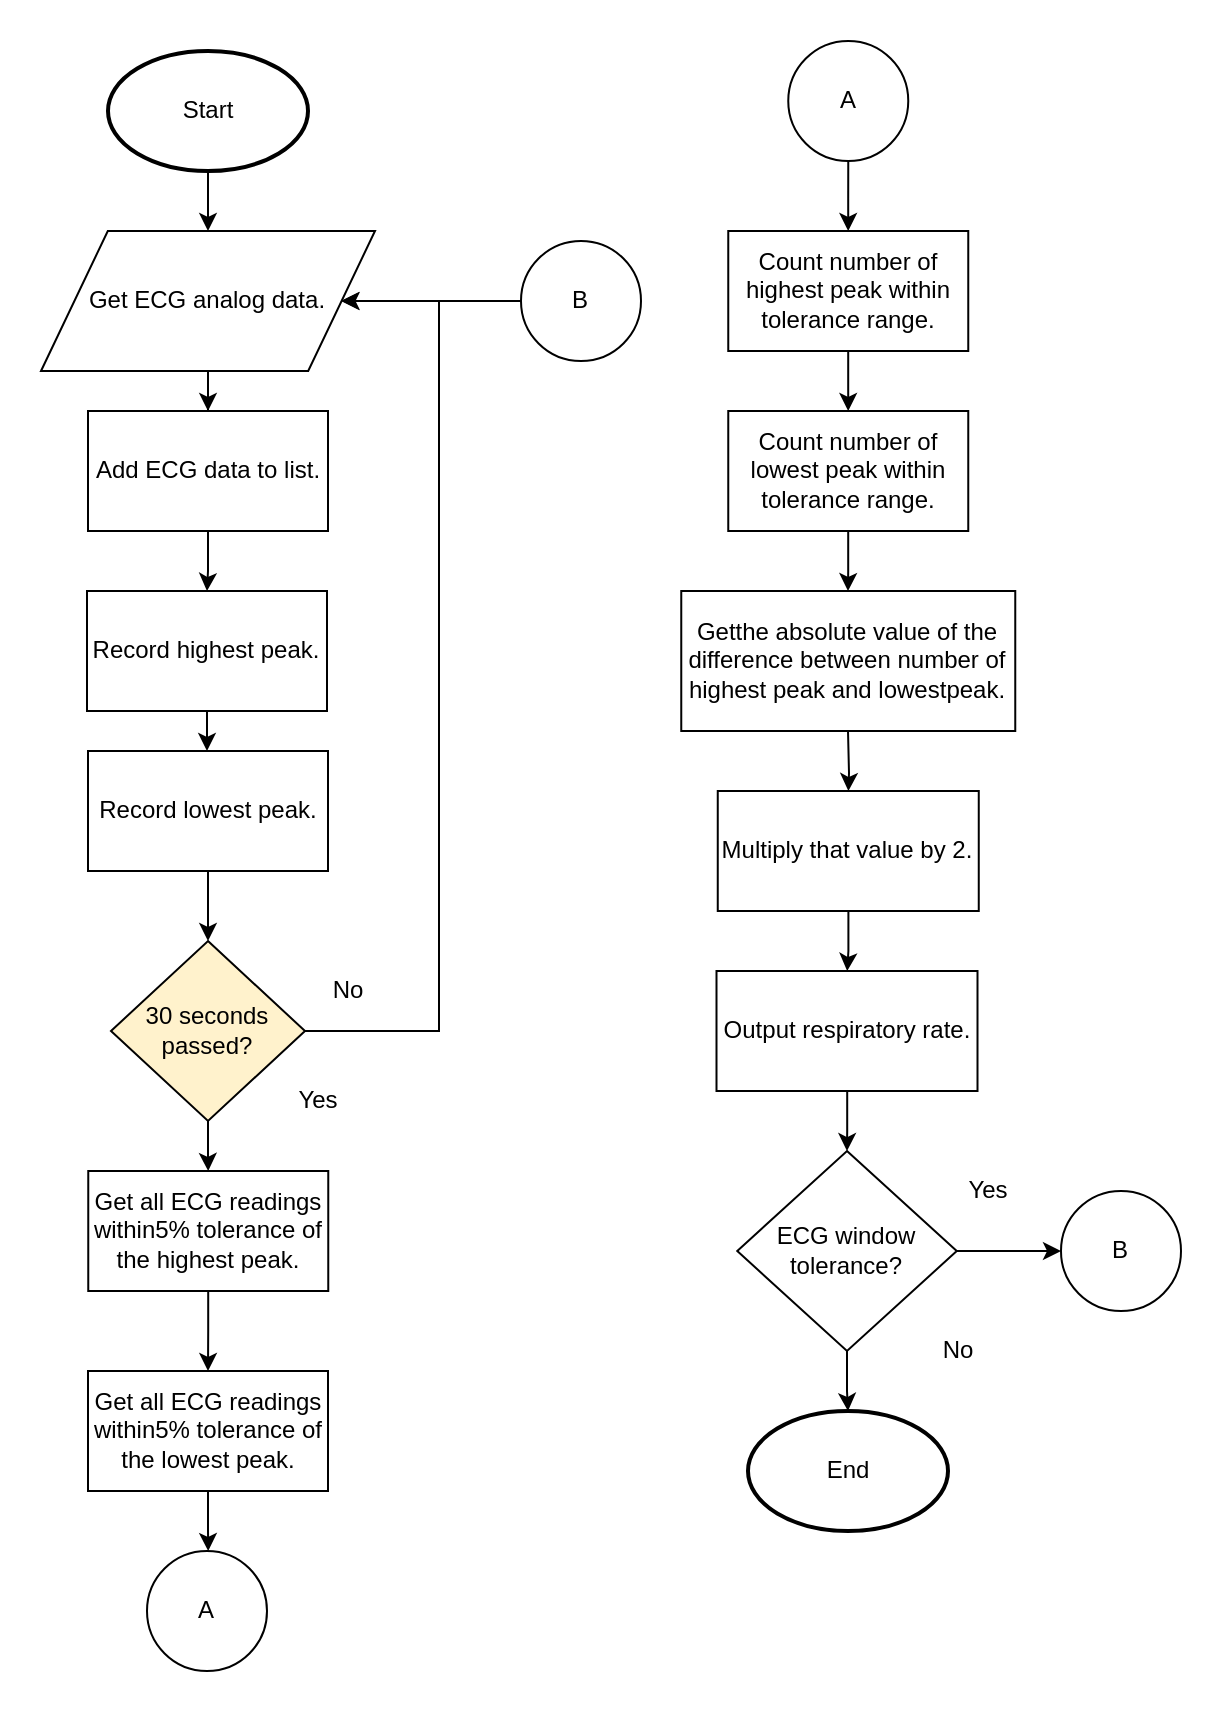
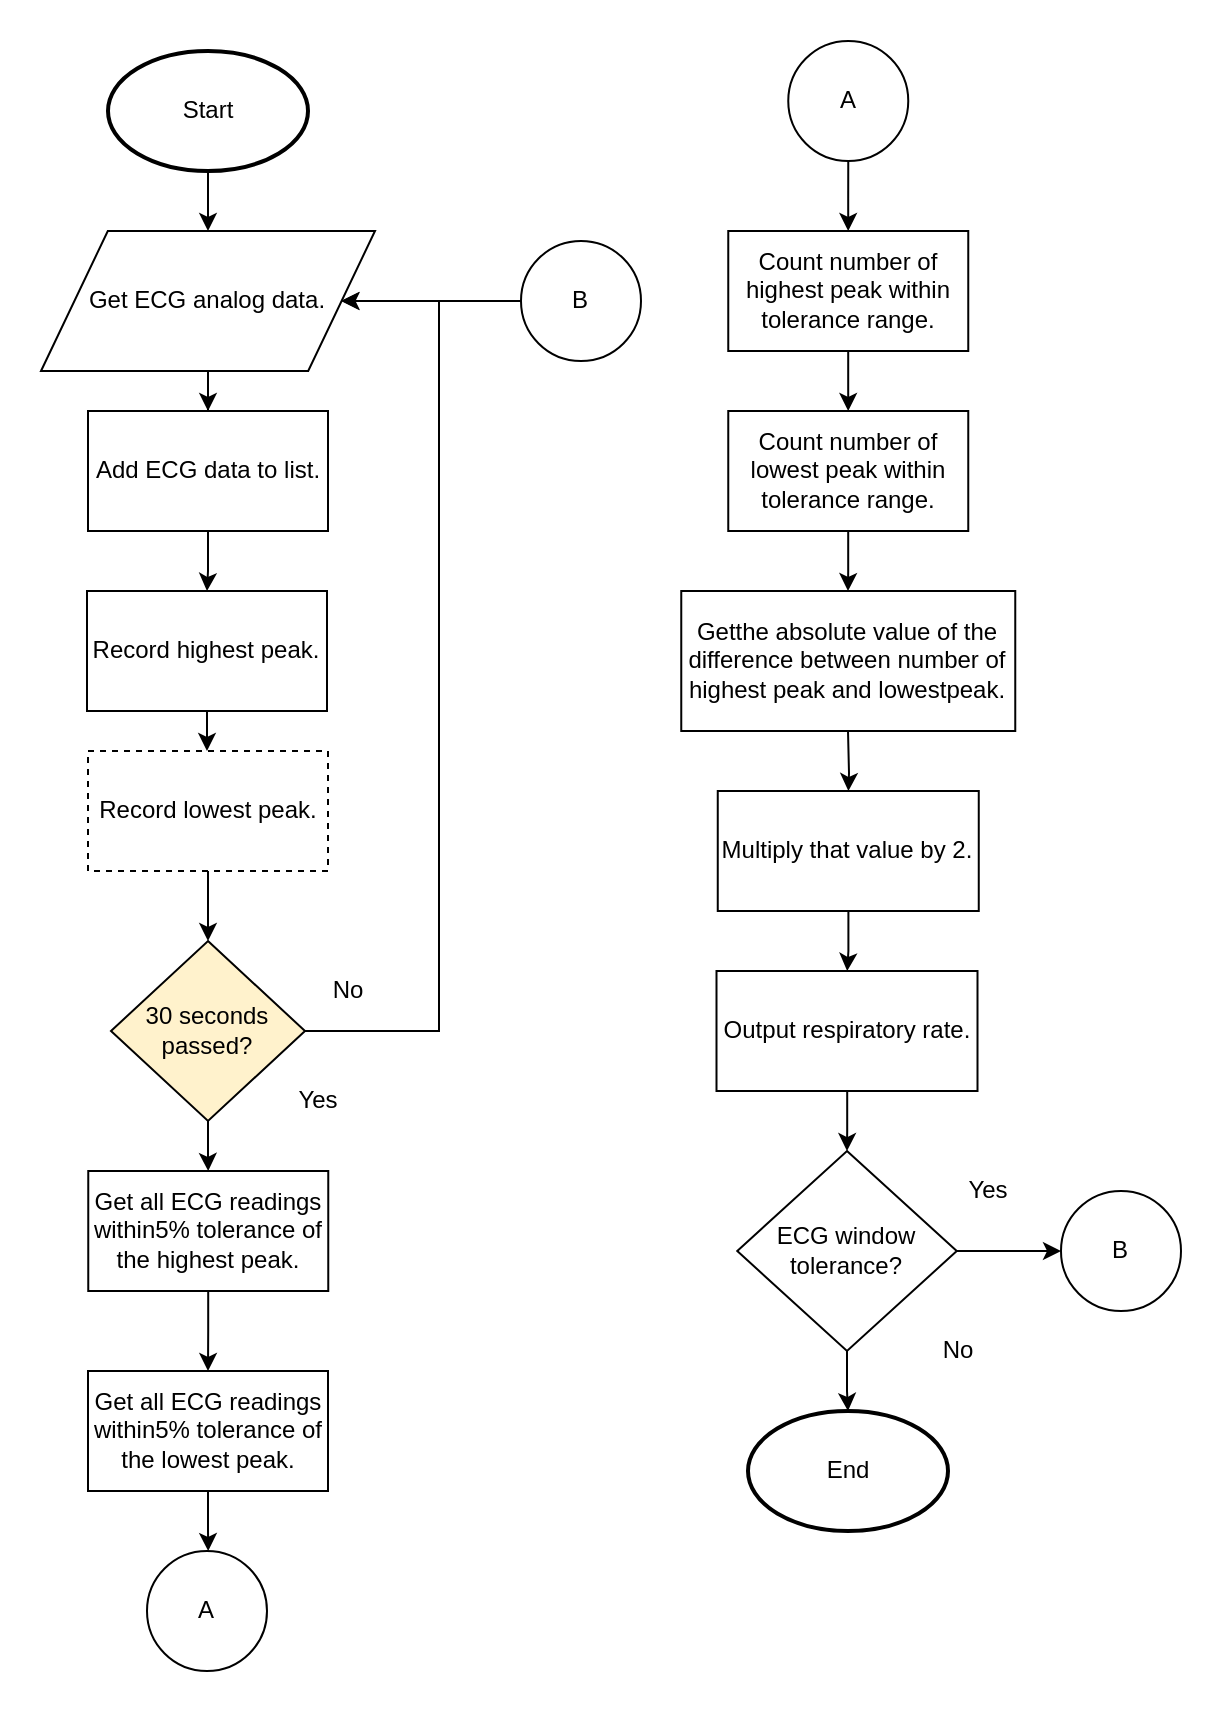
node "Record lowest peak.": style solid -> dashed
